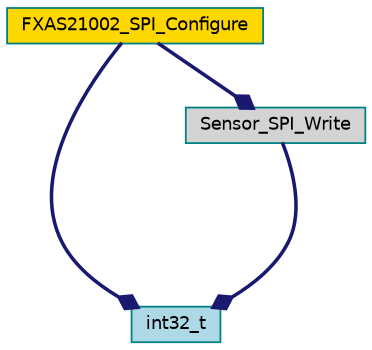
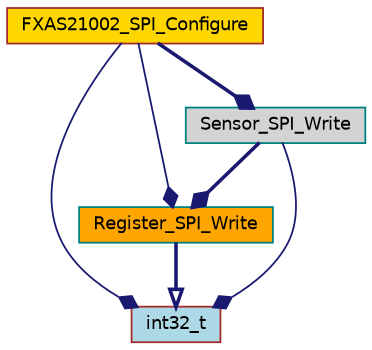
node "FXAS21002_SPI_Configure": color teal -> brown
edge "FXAS21002_SPI_Configure" -> "int32_t": style bold -> solid
node "Register_SPI_Write": added
edge "Sensor_SPI_Write" -> "int32_t": style bold -> solid
node "int32_t": color teal -> brown
